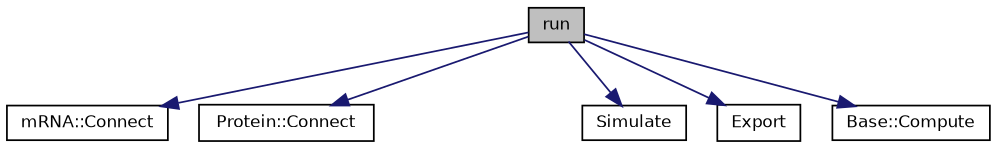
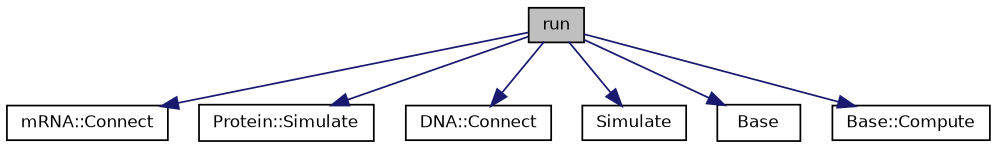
node "Protein::Connect": label "Protein::Connect" -> "Protein::Simulate"
node "DNA::Connect": added
node "Export": label "Export" -> "Base"
